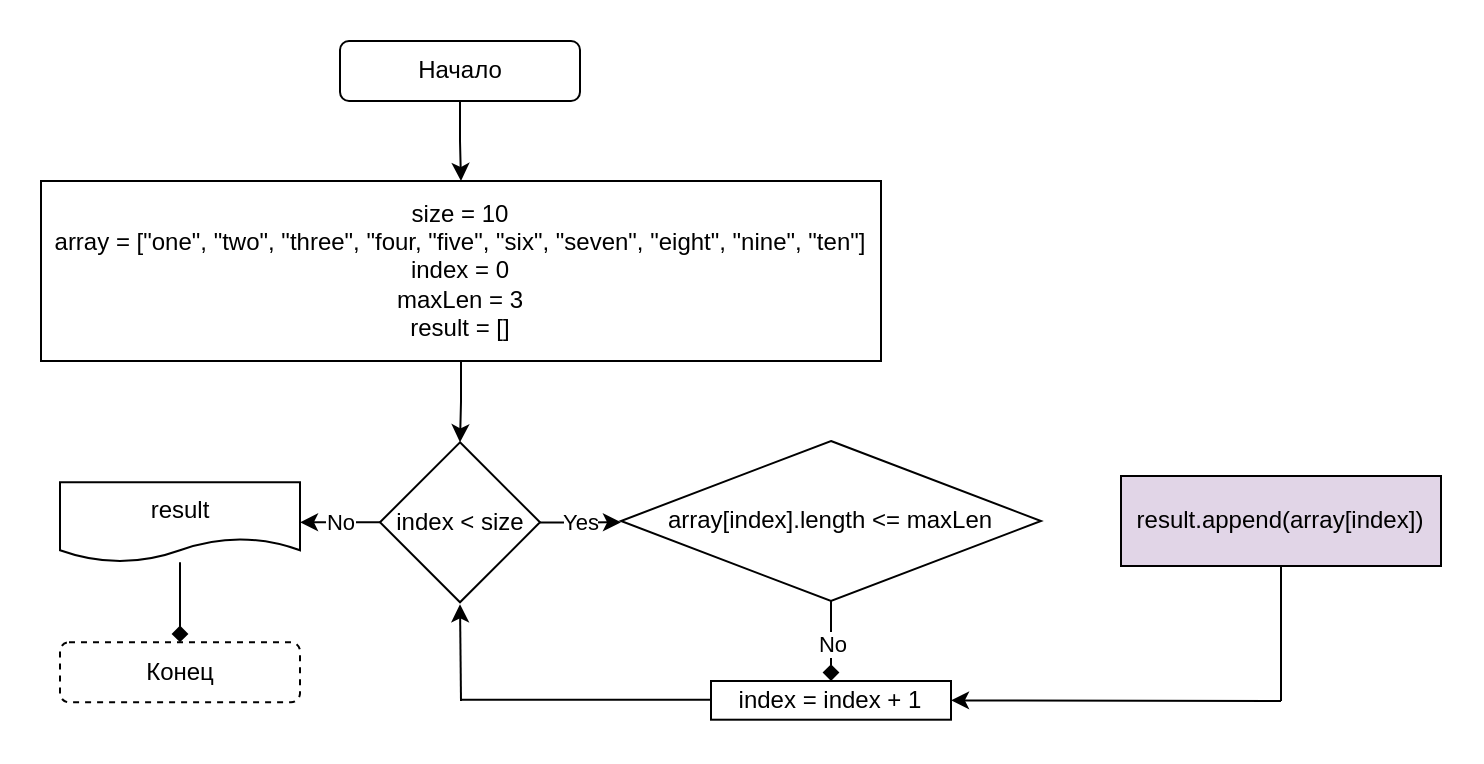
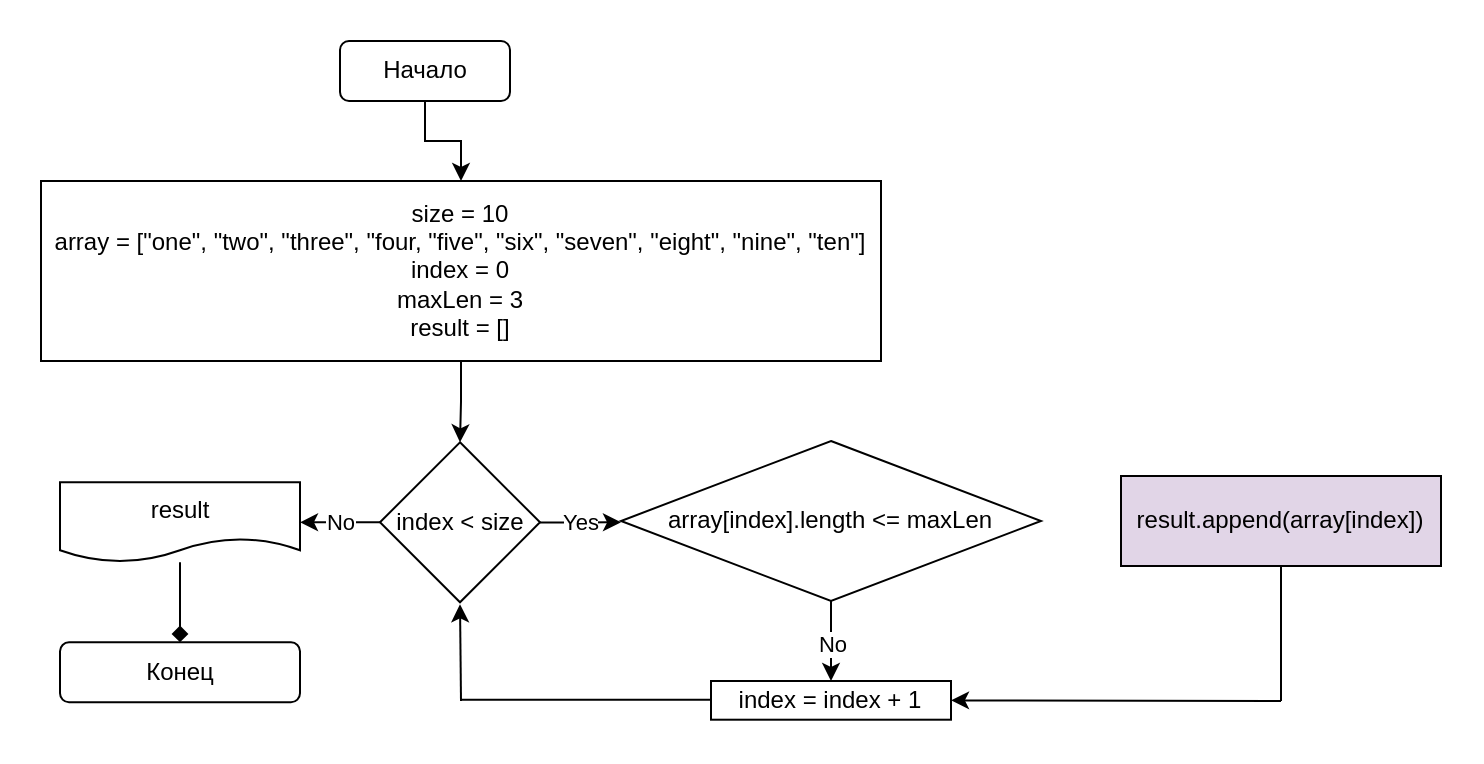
node "Начало": size 240x60 -> 170x60
edge "array[index].length <= maxLen" -> "index = index + 1": arrowhead diamond -> classic
node "Конец": style dashed -> solid
